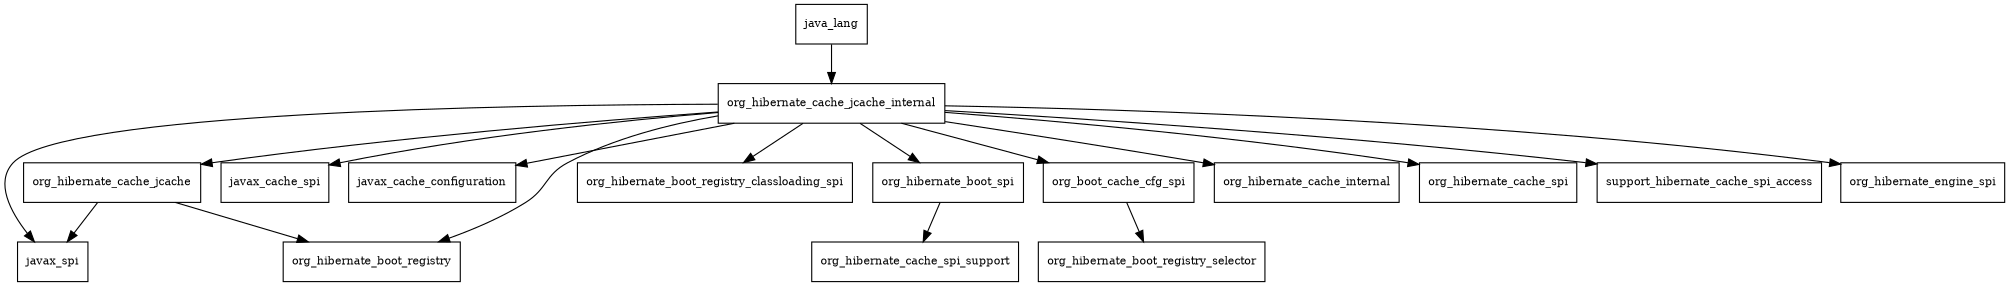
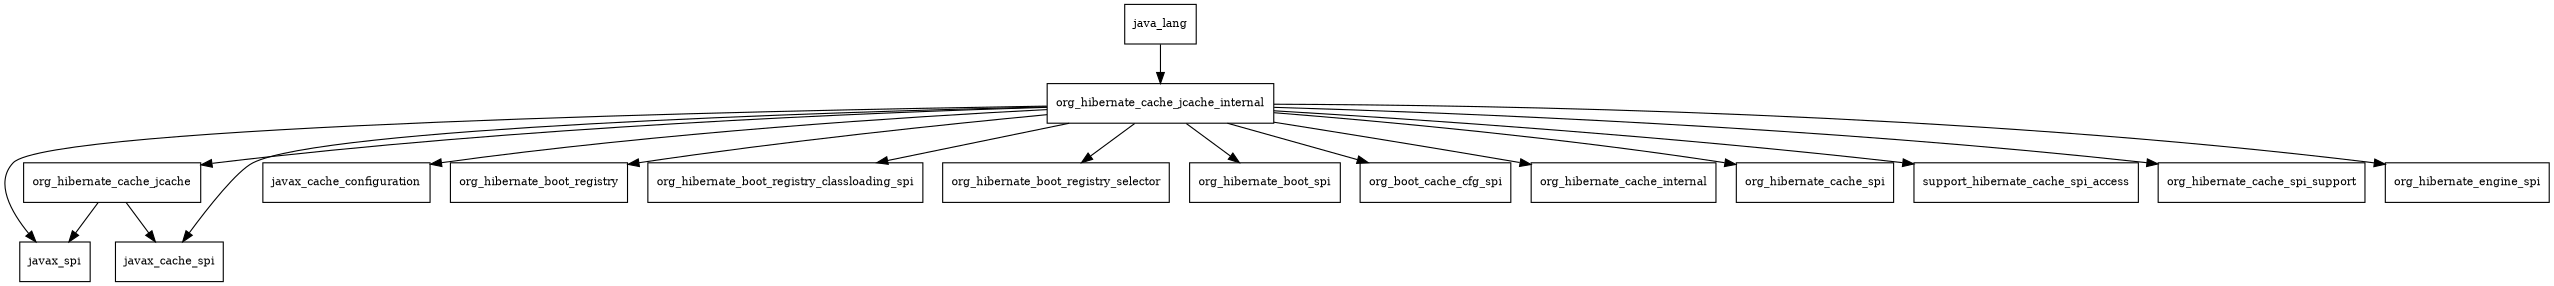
edge "org_hibernate_boot_spi" -> "org_hibernate_cache_spi_support": now "org_hibernate_cache_jcache_internal" -> "org_hibernate_cache_spi_support"
edge "org_boot_cache_cfg_spi" -> "org_hibernate_boot_registry_selector": now "org_hibernate_cache_jcache_internal" -> "org_hibernate_boot_registry_selector"
edge "org_hibernate_cache_jcache" -> "org_hibernate_boot_registry": now "org_hibernate_cache_jcache" -> "javax_cache_spi"
